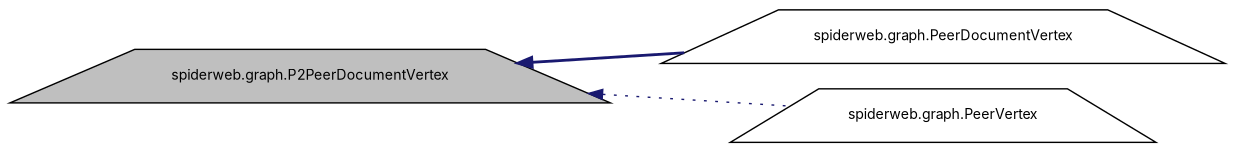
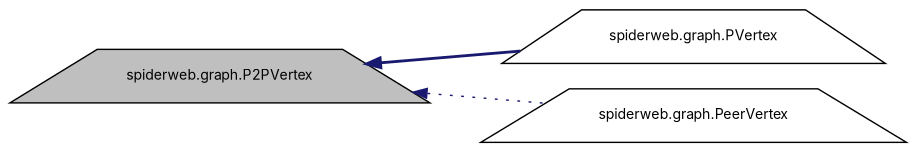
node "spiderweb.graph.PeerDocumentVertex": label "spiderweb.graph.PeerDocumentVertex" -> "spiderweb.graph.PVertex"
node "spiderweb.graph.P2PeerDocumentVertex": label "spiderweb.graph.P2PeerDocumentVertex" -> "spiderweb.graph.P2PVertex"
